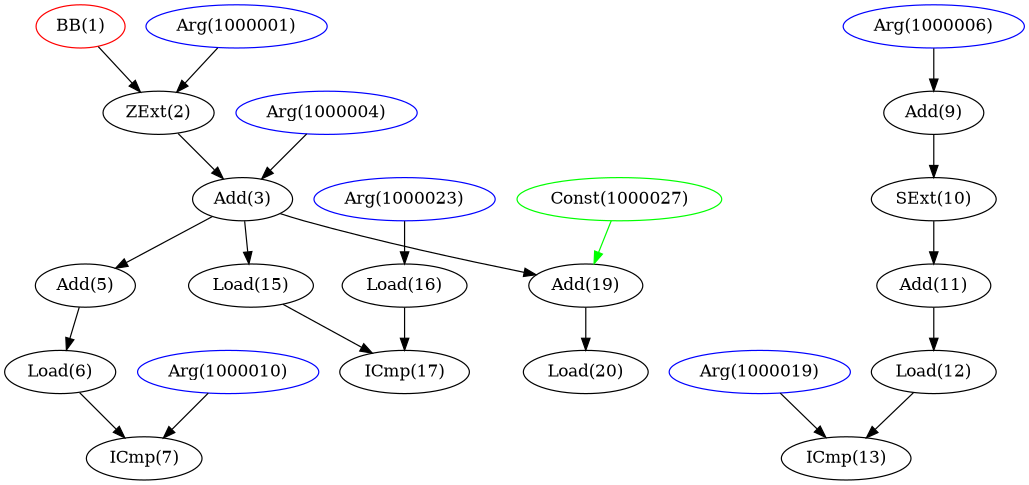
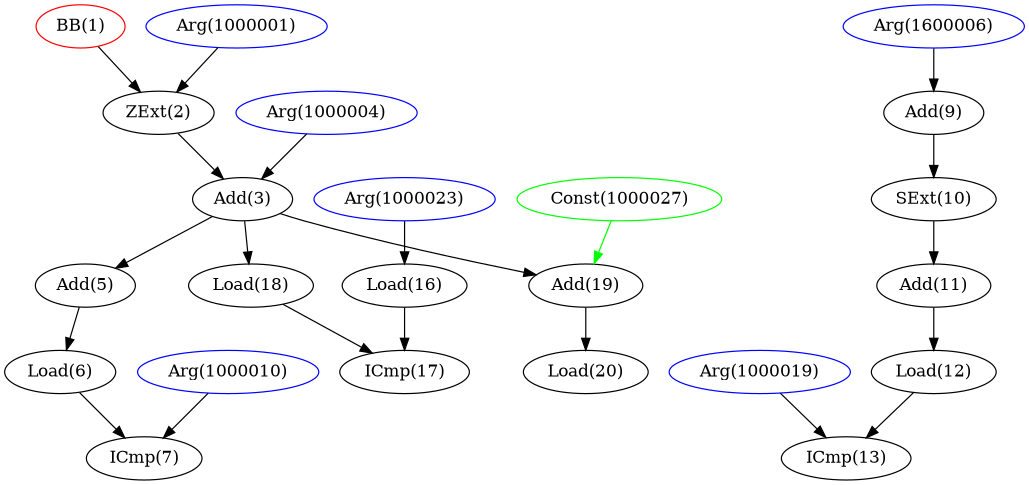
node "Arg(1000006)": label "Arg(1000006)" -> "Arg(1600006)"
node "Load(15)": label "Load(15)" -> "Load(18)"
